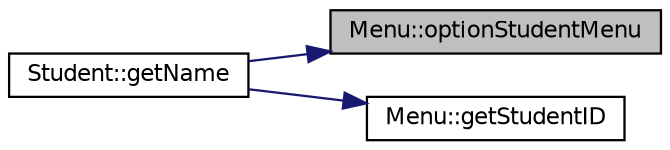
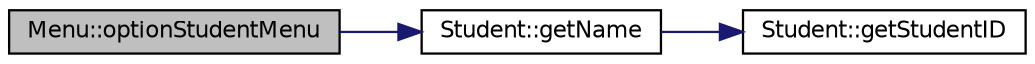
edge "Student::getName" -> "Menu::optionStudentMenu": reversed
node "Menu::getStudentID": label "Menu::getStudentID" -> "Student::getStudentID"
